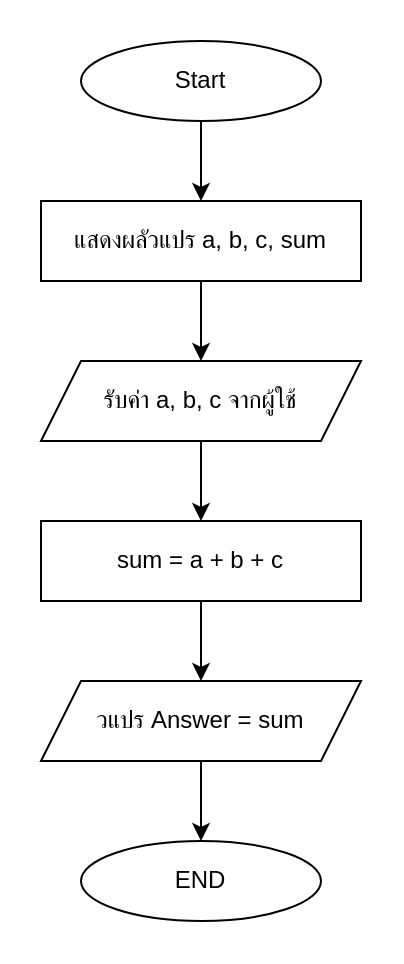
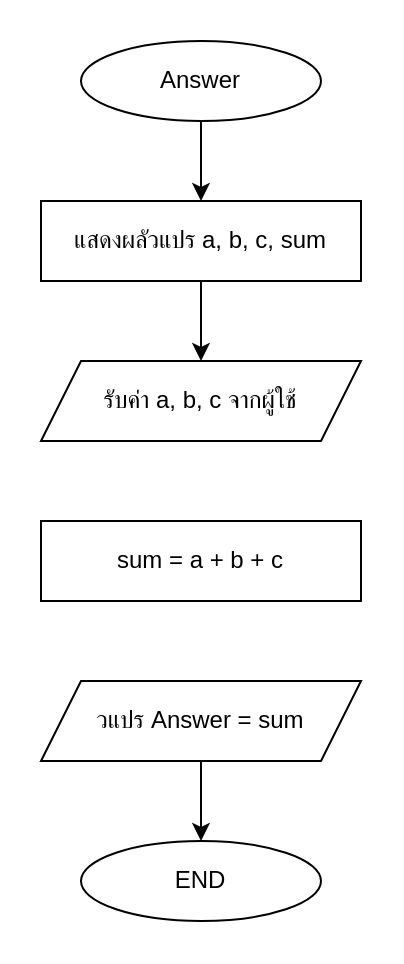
node "Start": label "Start" -> "Answer"
edge "รับค่า a, b, c จากผู้ใช้" -> "sum = a + b + c": removed
edge "sum = a + b + c" -> "วแปร Answer = sum": removed
